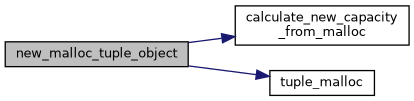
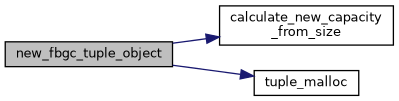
node "calculate_new_capacity _from_malloc": label "calculate_new_capacity _from_malloc" -> "calculate_new_capacity _from_size"
node "new_malloc_tuple_object": label "new_malloc_tuple_object" -> "new_fbgc_tuple_object"
